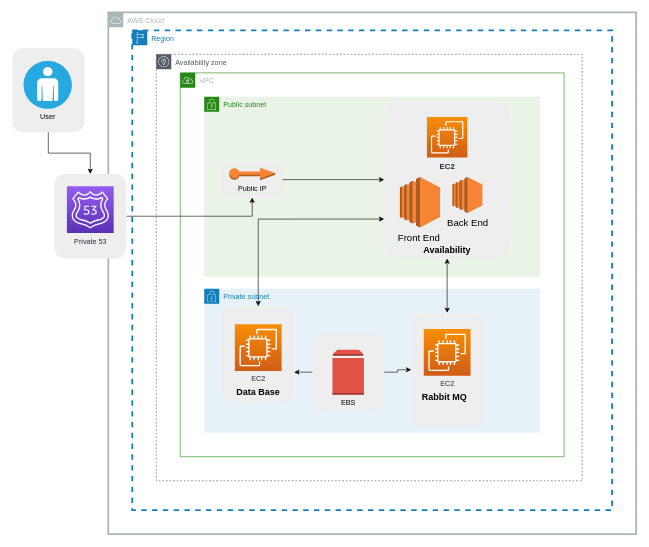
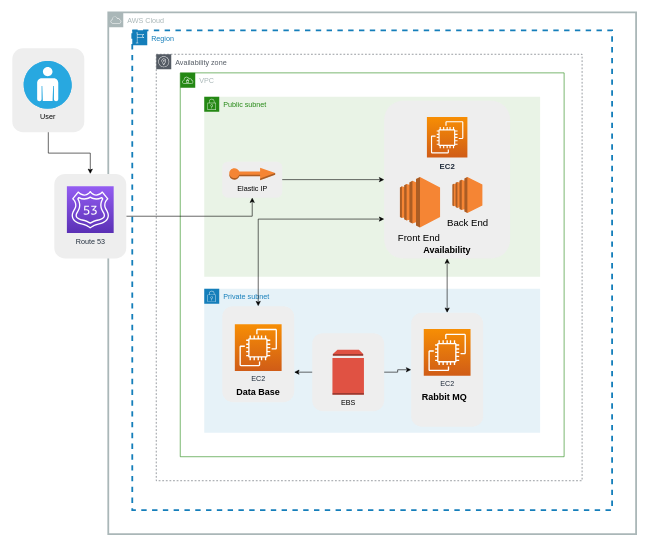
node "Public IP": label "Public IP" -> "Elastic IP"
node "Private 53": label "Private 53" -> "Route 53"
